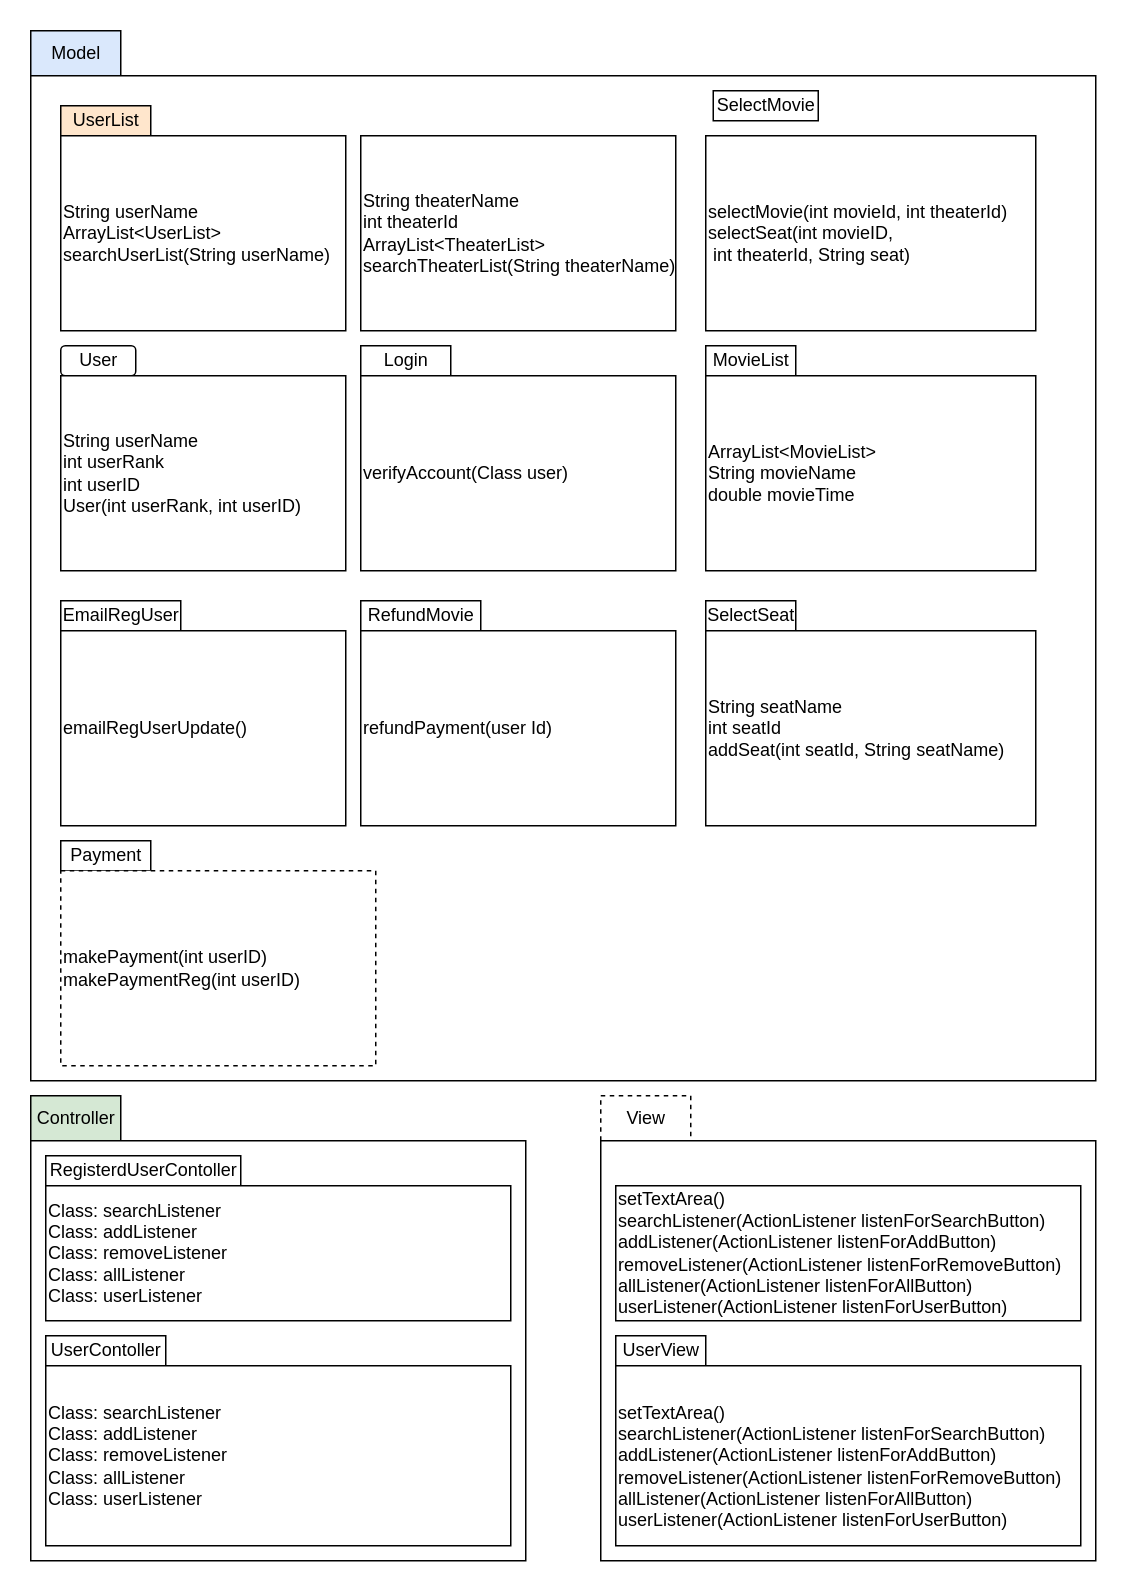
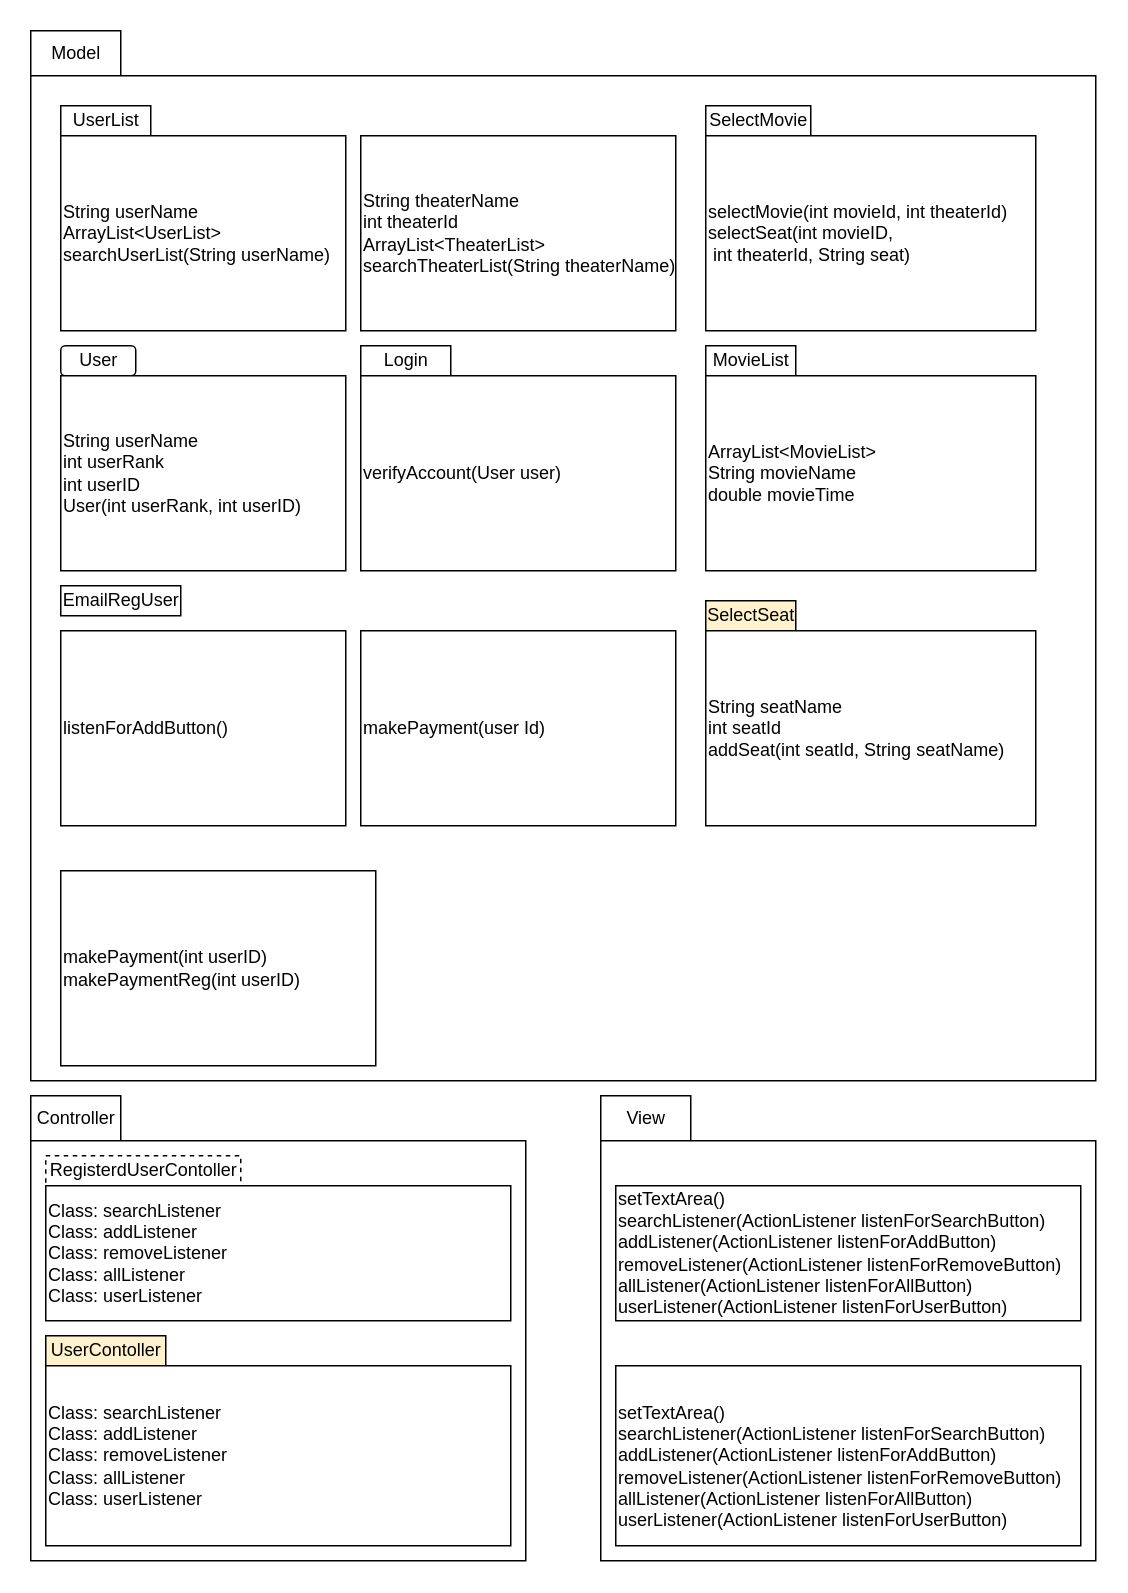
node "Model": fillcolor #dae8fc -> #ffffff
node "SelectMovie": moved (766, 106) -> (758, 121)
node "UserList": fillcolor #ffe6cc -> #ffffff
node "verifyAccount(Class user)": label "verifyAccount(Class user)" -> "verifyAccount(User user)"
node "EmailRegUser": moved (121, 616) -> (121, 601)
node "RefundMovie": removed
node "SelectSeat": fillcolor #ffffff -> #fff2cc
node "emailRegUserUpdate()": label "emailRegUserUpdate()" -> "listenForAddButton()"
node "refundPayment(user Id)": label "refundPayment(user Id)" -> "makePayment(user Id)"
node "Payment": removed
node "makePayment(int userID) makePaymentReg(int userID)": style dashed -> solid
node "Controller": fillcolor #d5e8d4 -> #ffffff
node "View": style dashed -> solid
node "RegisterdUserContoller": style solid -> dashed
node "UserContoller": fillcolor #ffffff -> #fff2cc
node "UserView": removed
